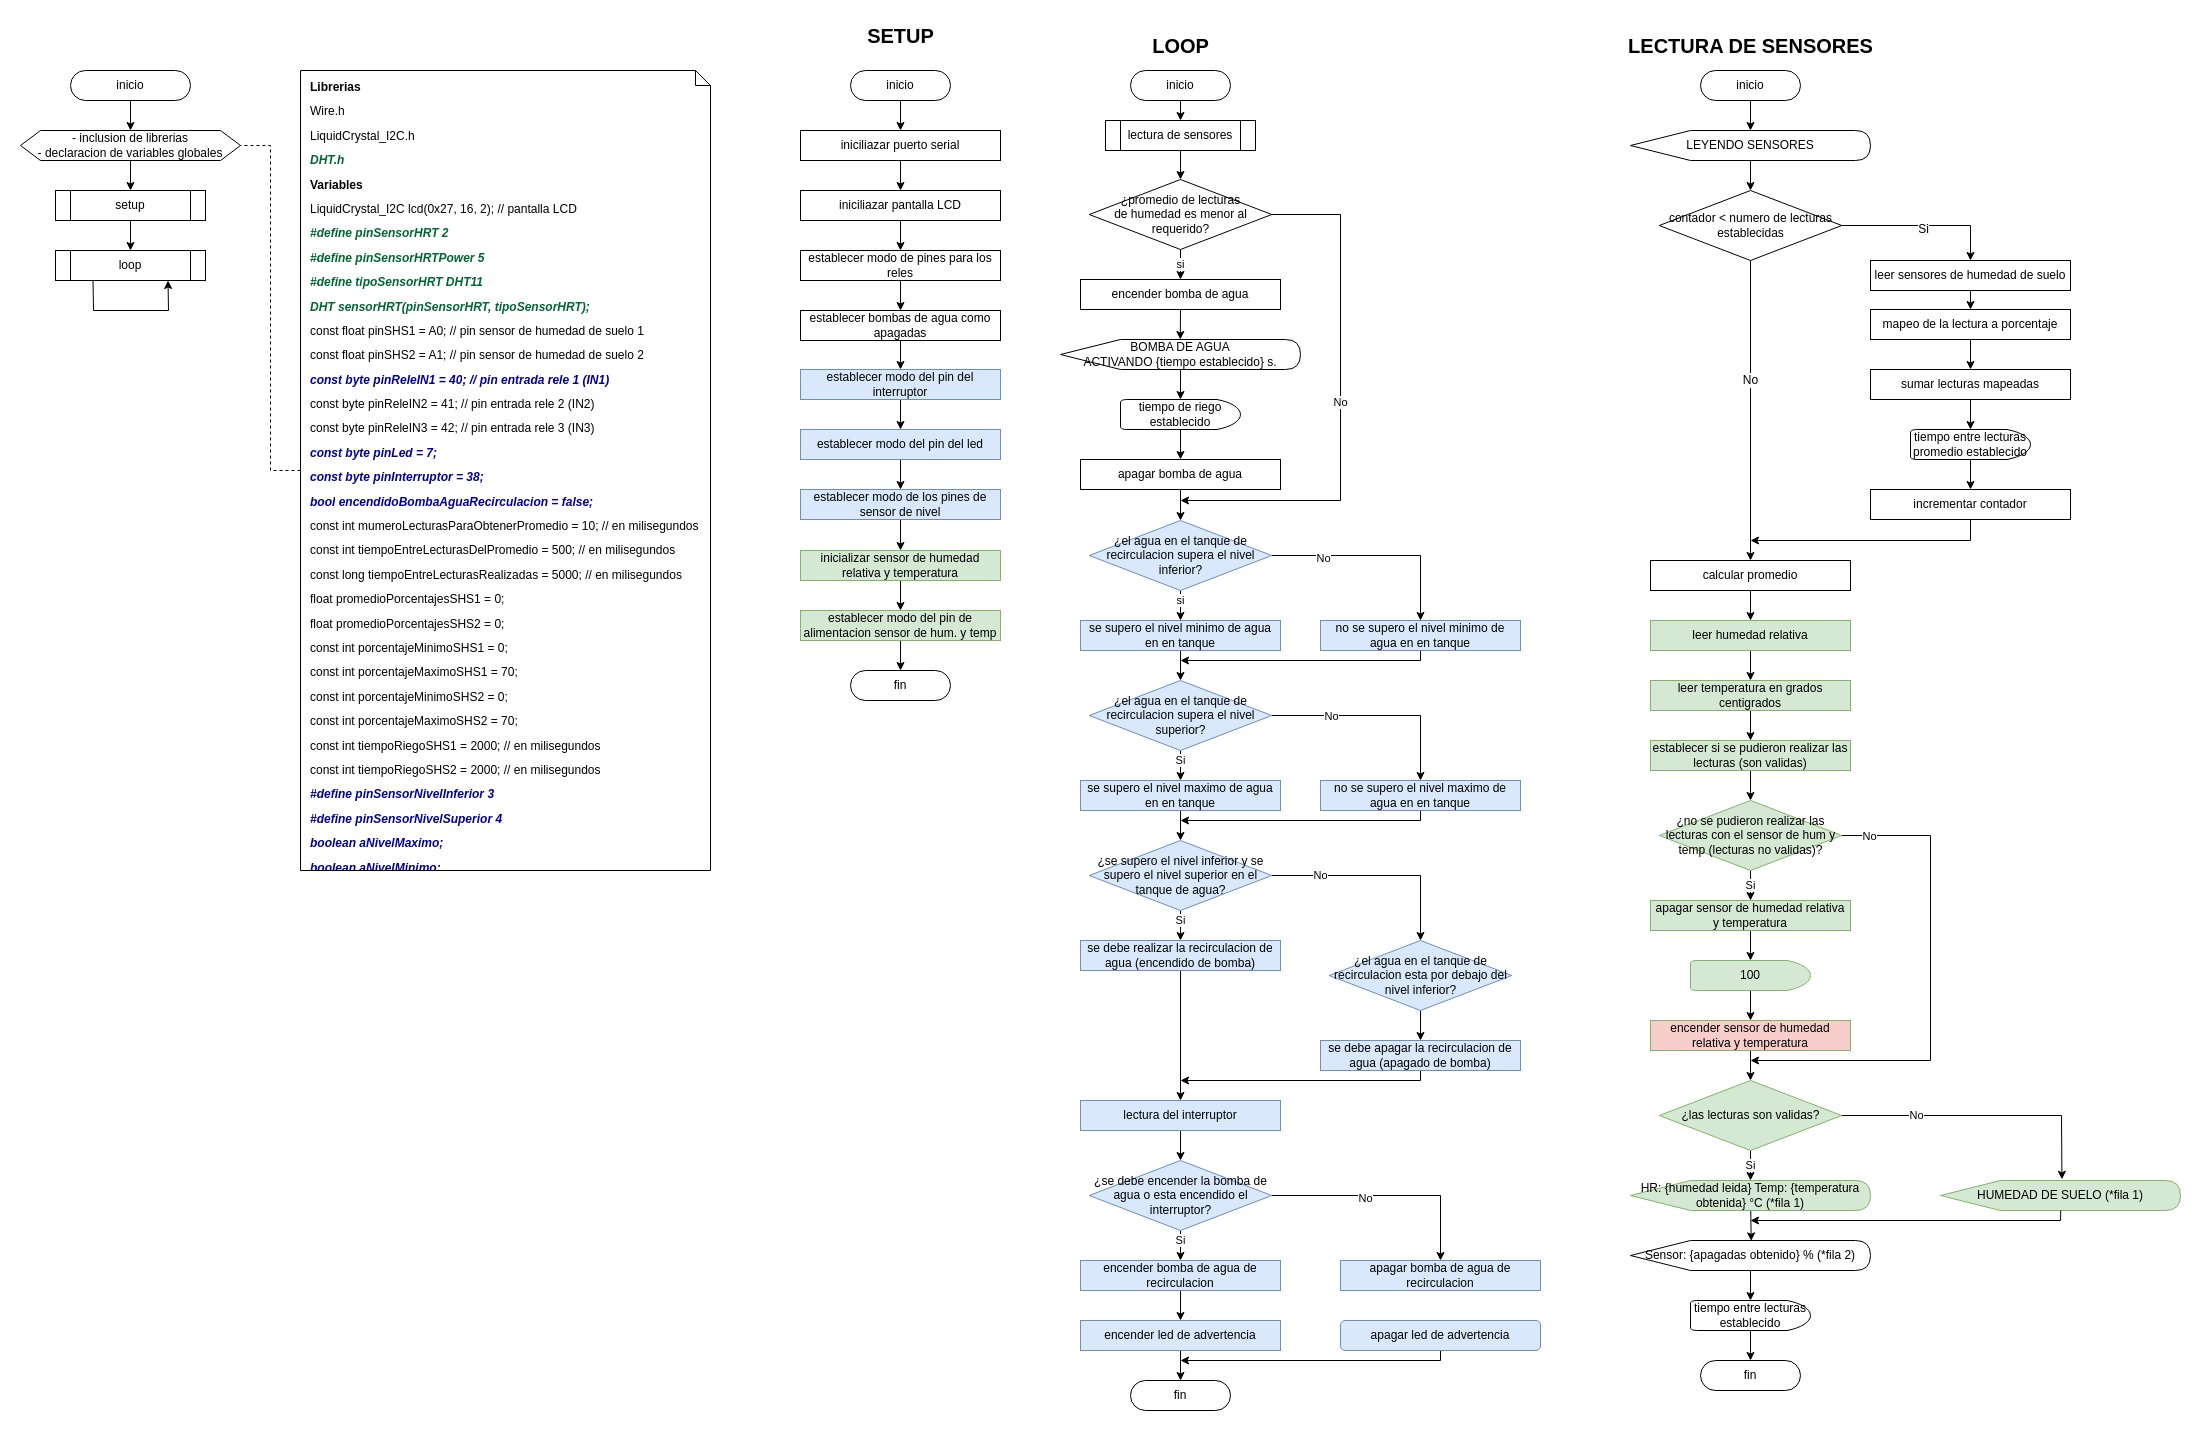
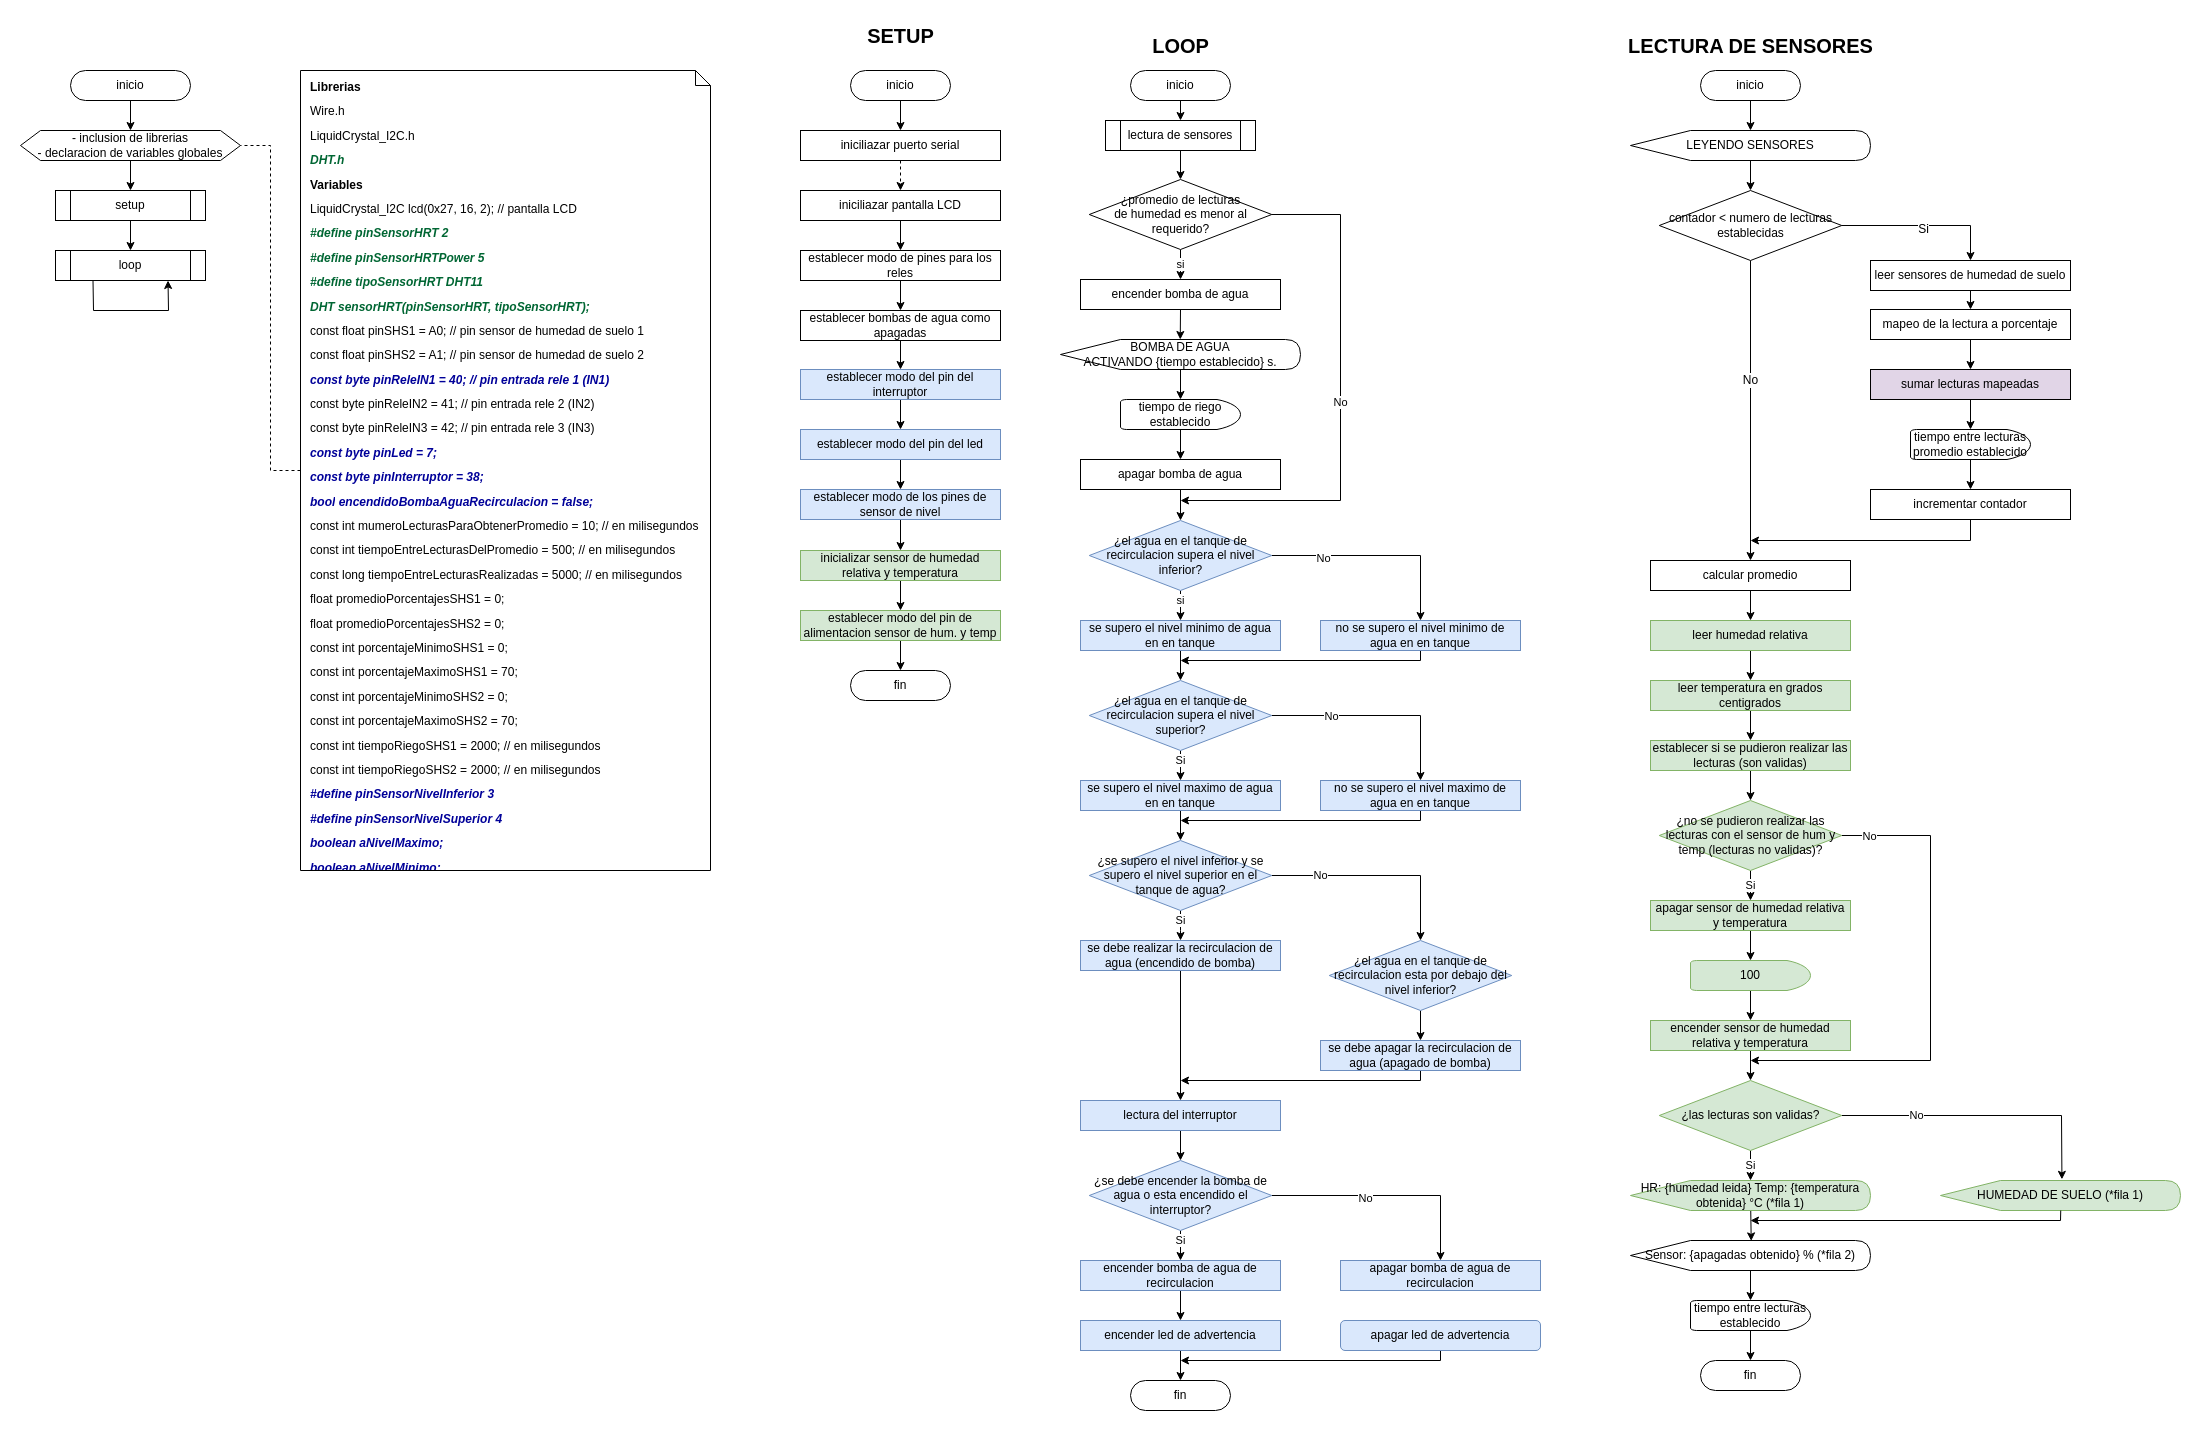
edge "iniciliazar puerto serial" -> "iniciliazar pantalla LCD": style solid -> dashed
node "sumar lecturas mapeadas": fillcolor #ffffff -> #e1d5e7
node "encender sensor de humedad relativa y temperatura": fillcolor #f8cecc -> #d5e8d4
